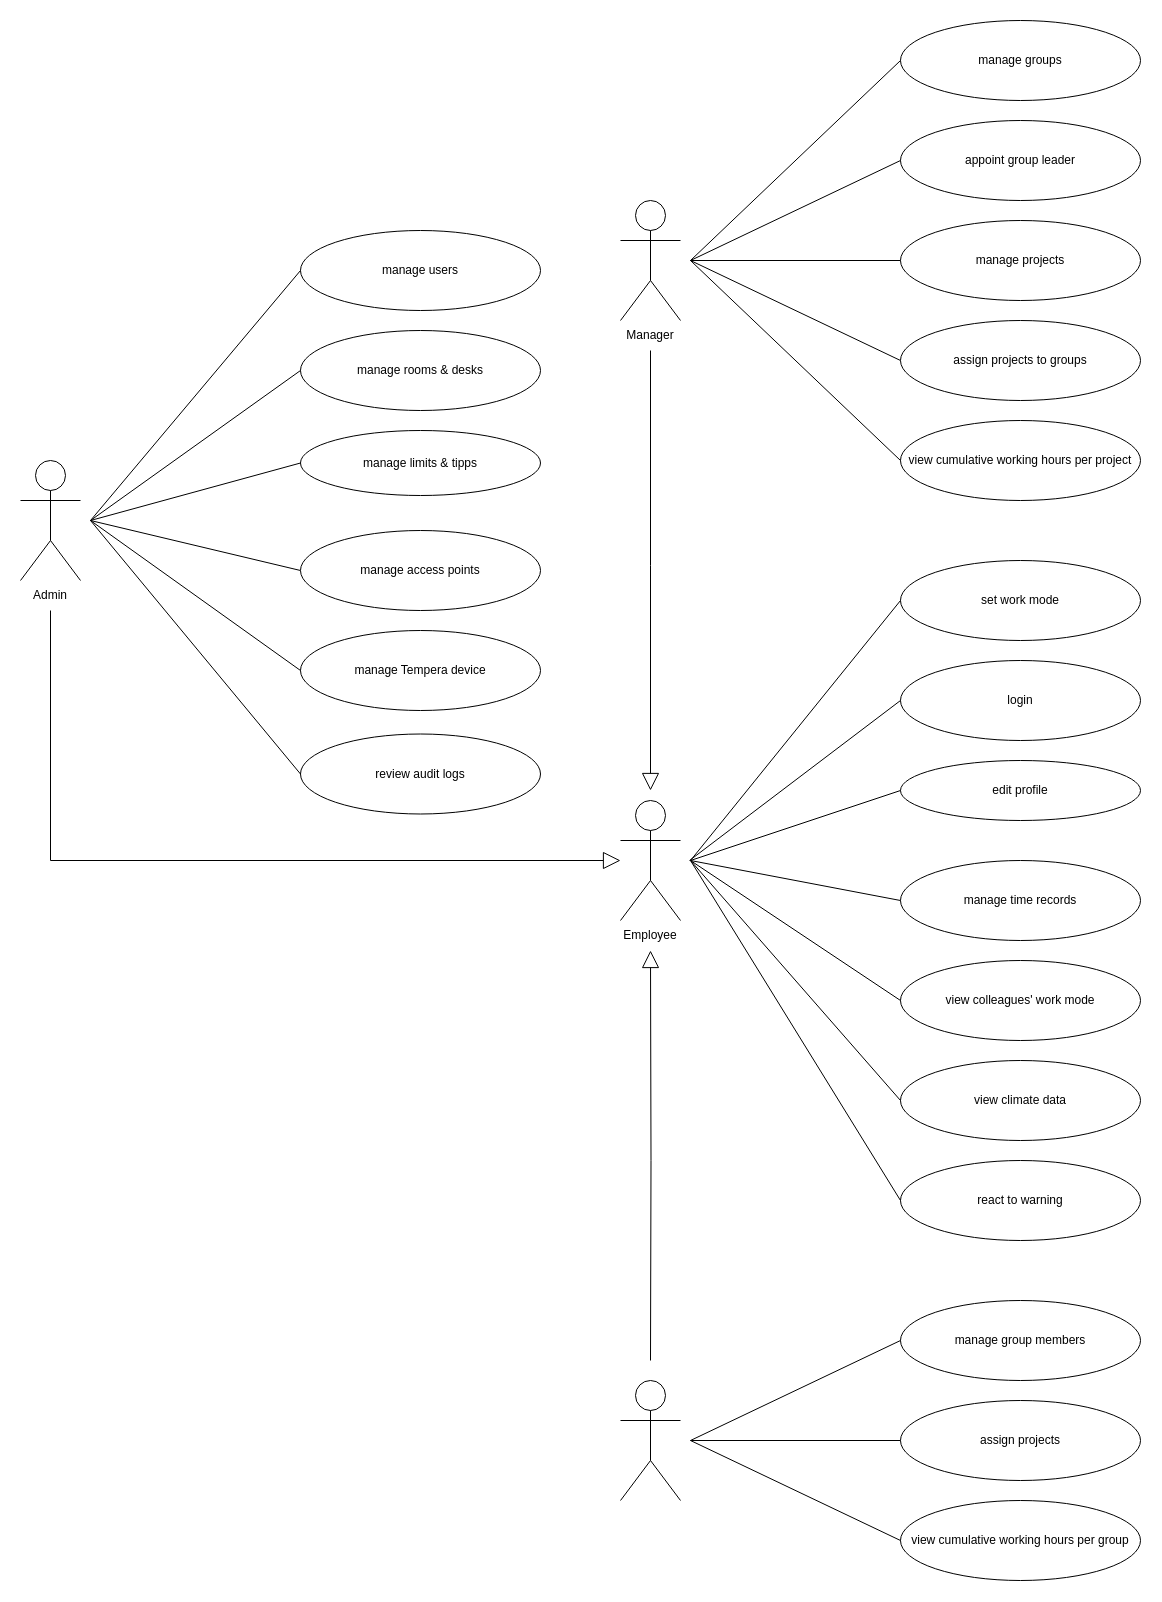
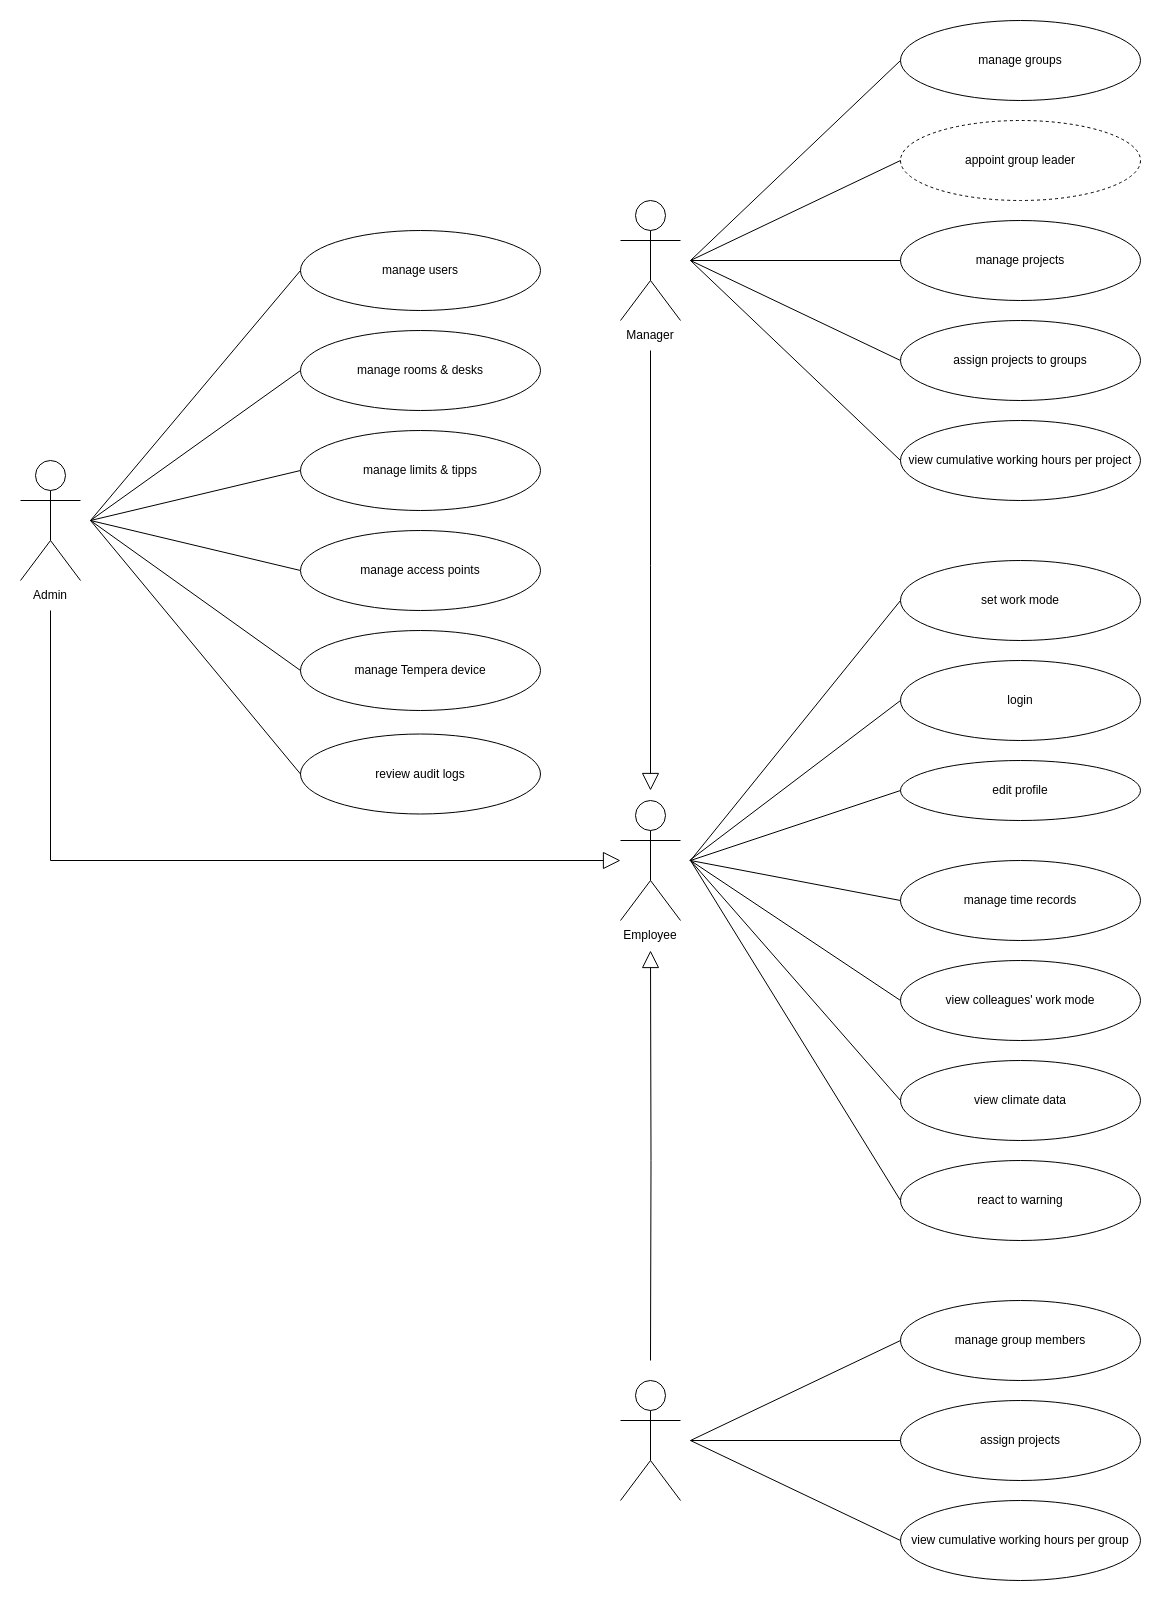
node "appoint group leader": style solid -> dashed
node "manage limits & tipps": size 240x65 -> 240x80
